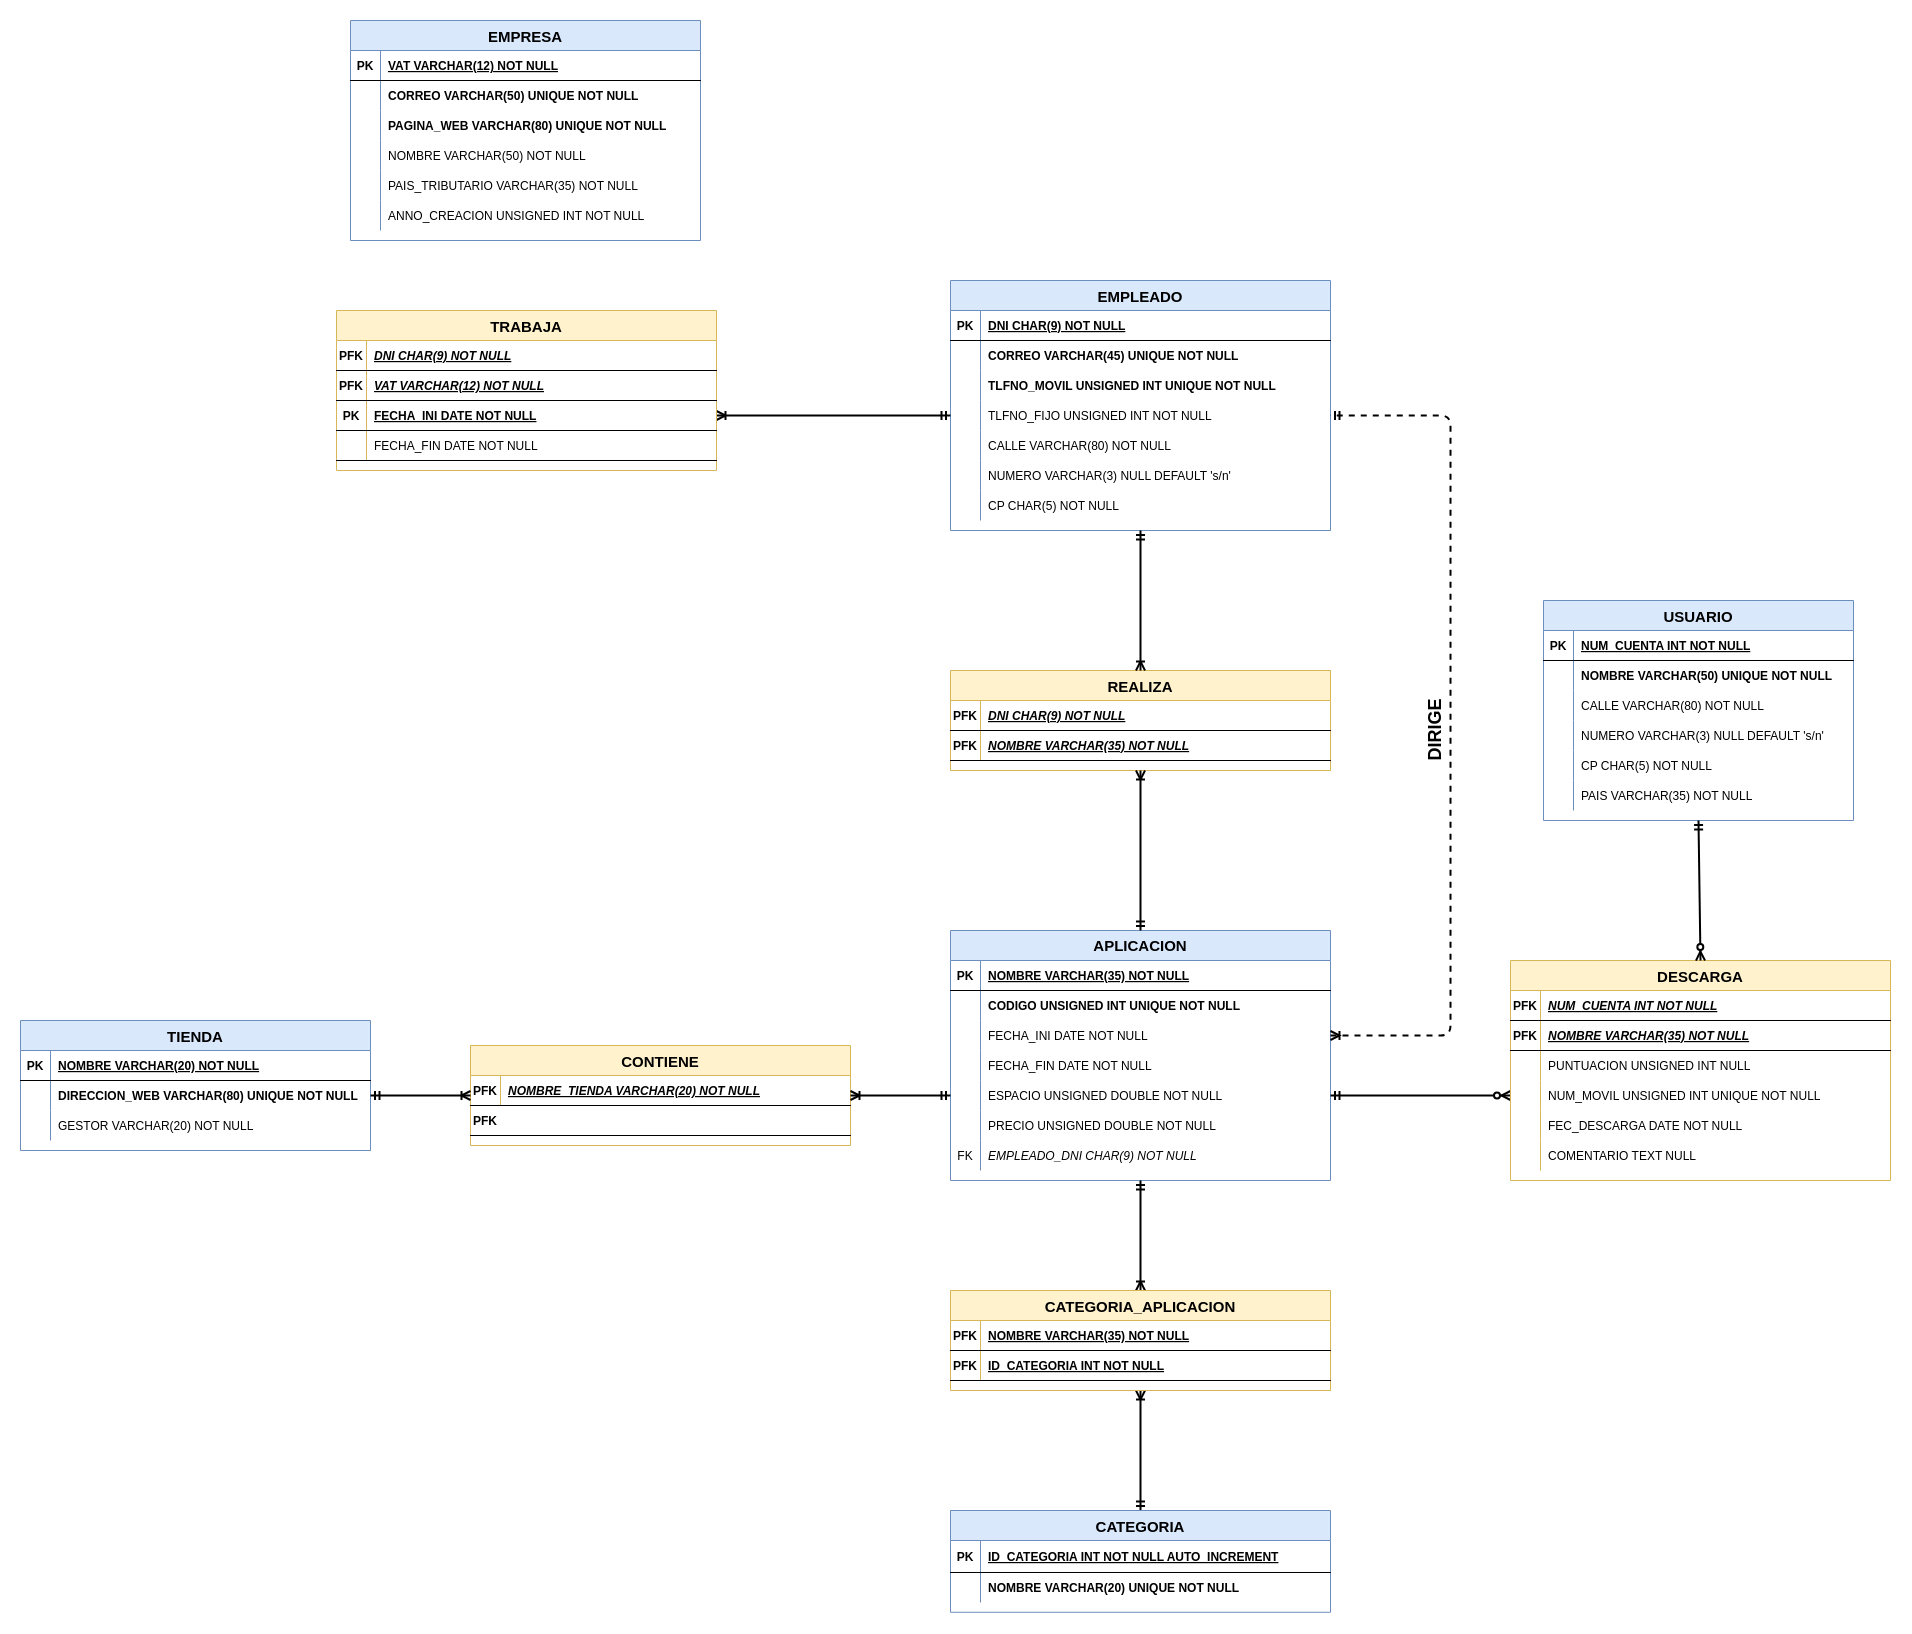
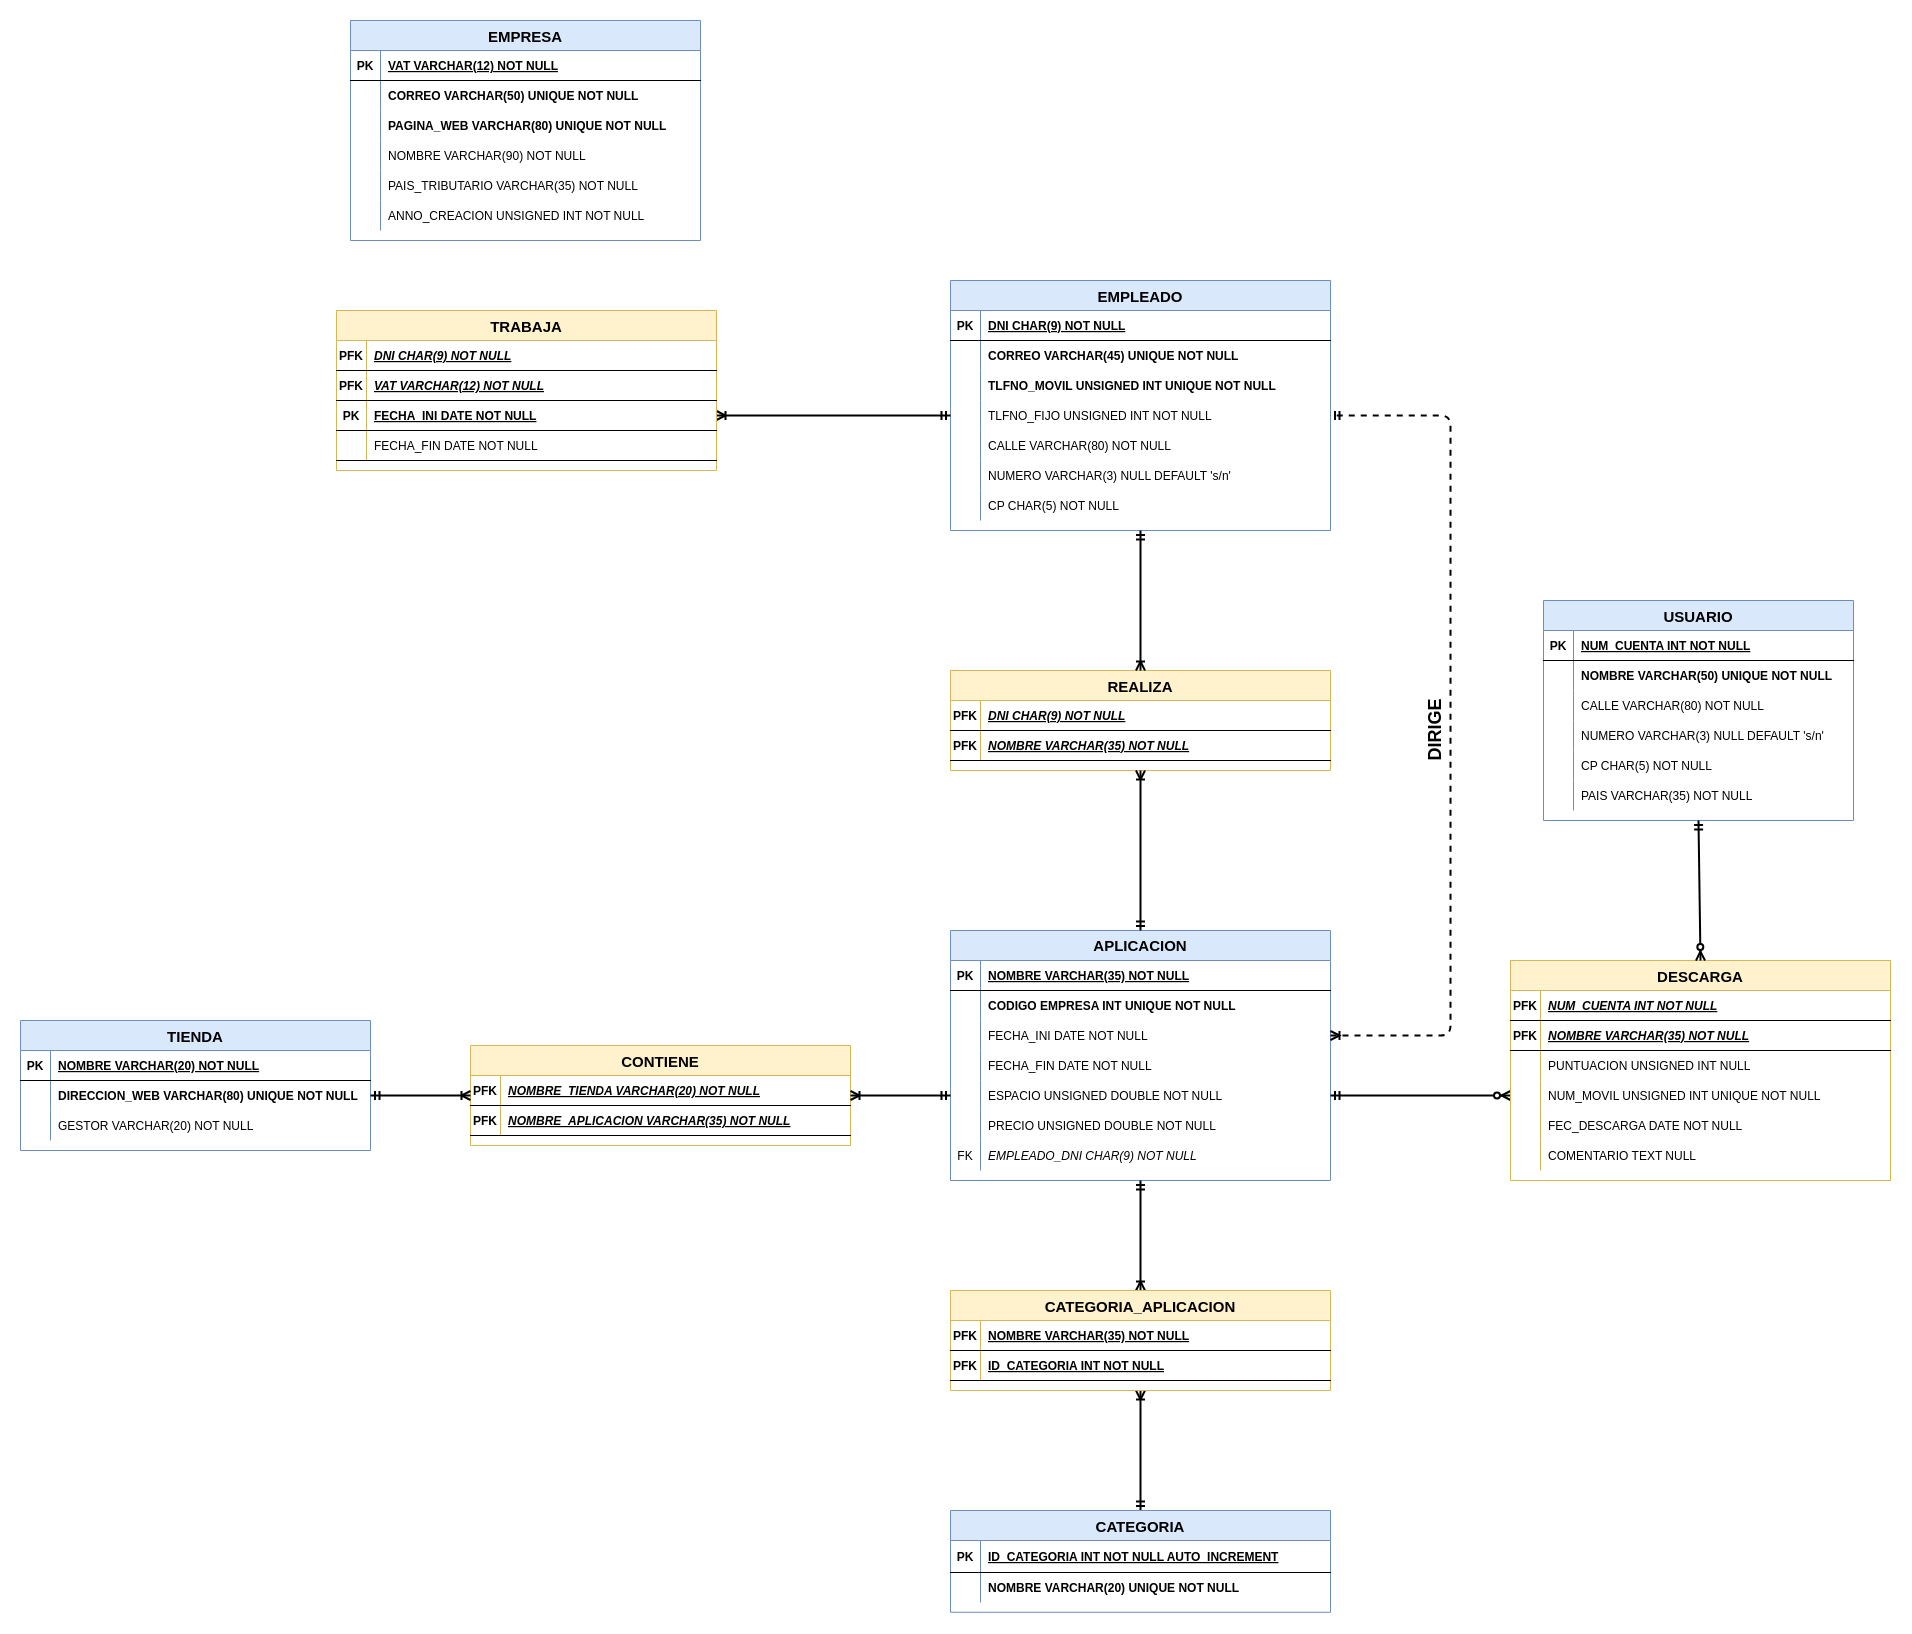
node "NOMBRE VARCHAR(50) NOT NULL": label "NOMBRE VARCHAR(50) NOT NULL" -> "NOMBRE VARCHAR(90) NOT NULL"
node "CODIGO UNSIGNED INT UNIQUE NOT NULL": label "CODIGO UNSIGNED INT UNIQUE NOT NULL" -> "CODIGO EMPRESA INT UNIQUE NOT NULL"
node "NOMBRE_APLICACION VARCHAR(35) NOT NULL": added
